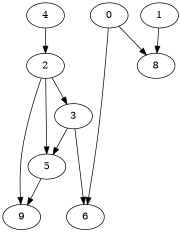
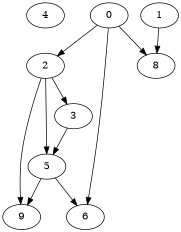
edge "4" -> "2": now "0" -> "2"
edge "3" -> "6": now "5" -> "6"
